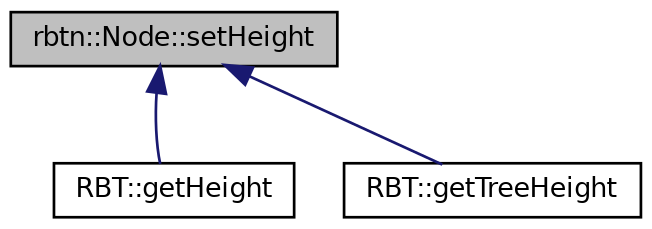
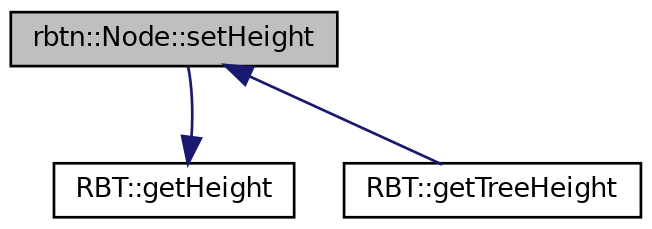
edge "RBT::getHeight" -> "rbtn::Node::setHeight": reversed
